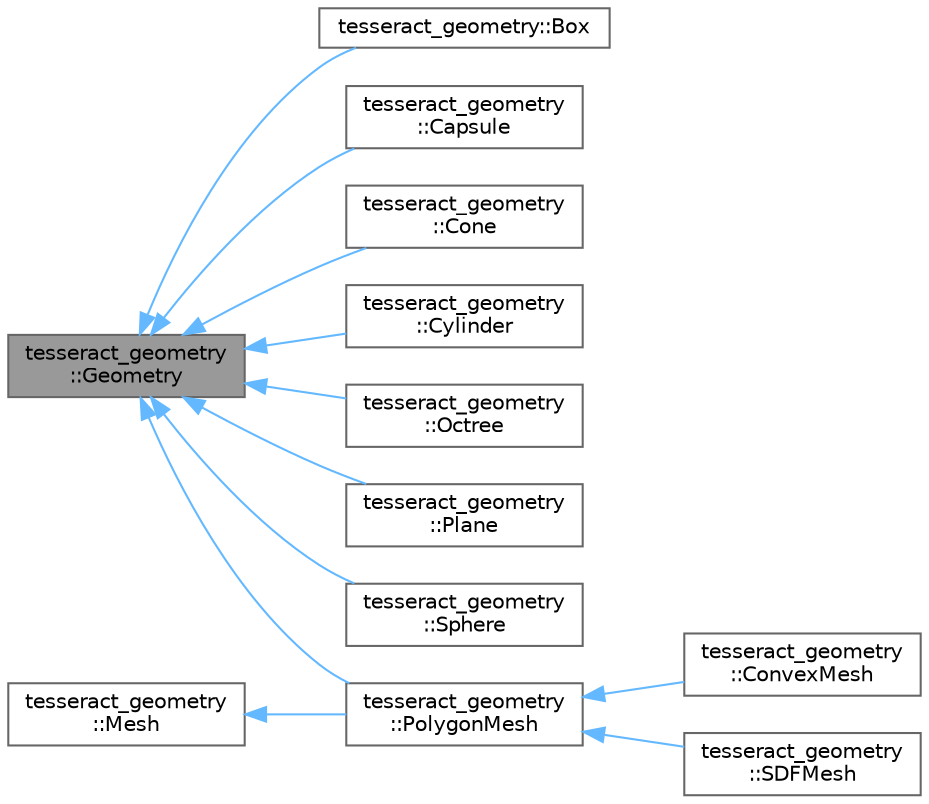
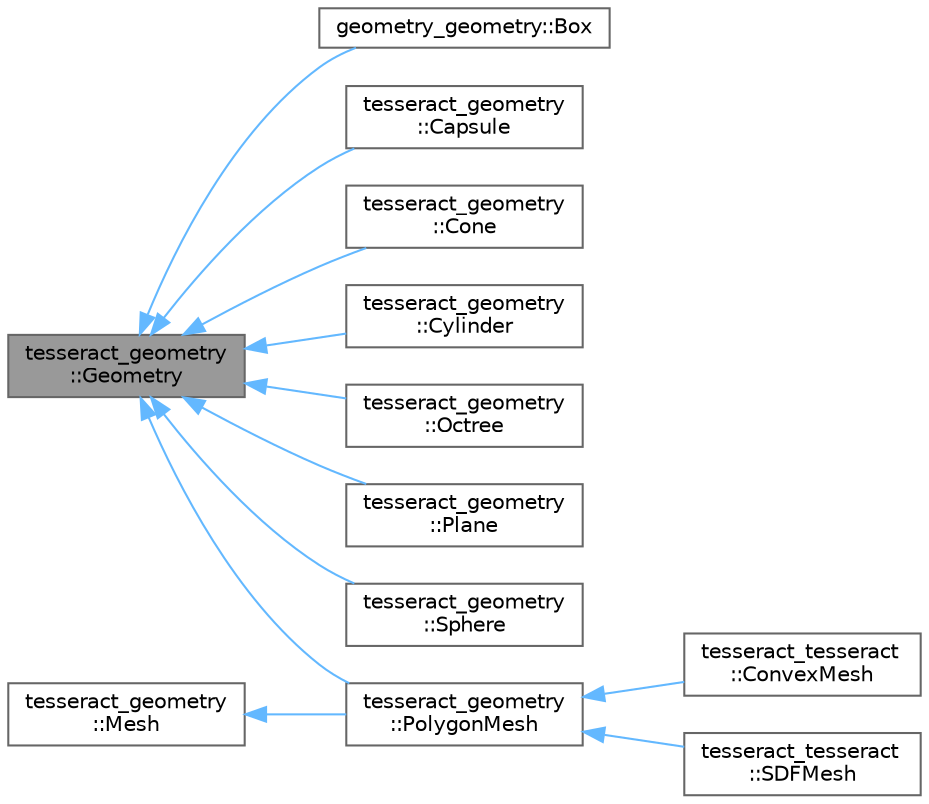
node "tesseract_geometry::Box": label "tesseract_geometry::Box" -> "geometry_geometry::Box"
node "tesseract_geometry ::ConvexMesh": label "tesseract_geometry ::ConvexMesh" -> "tesseract_tesseract ::ConvexMesh"
node "tesseract_geometry ::SDFMesh": label "tesseract_geometry ::SDFMesh" -> "tesseract_tesseract ::SDFMesh"
